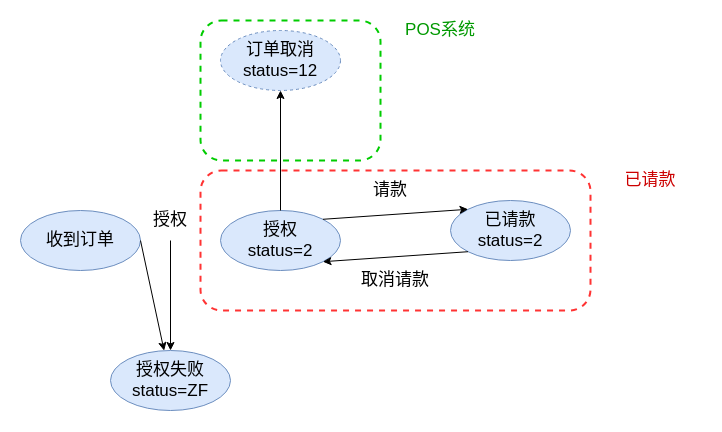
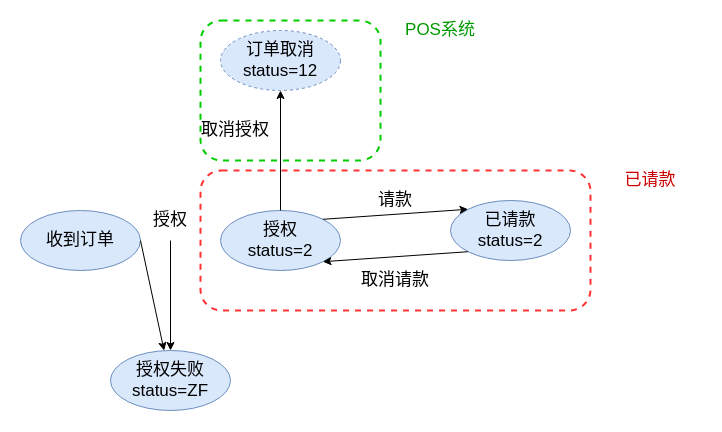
node "取消授权": added
node "请款": moved (391, 191) -> (396, 201)
